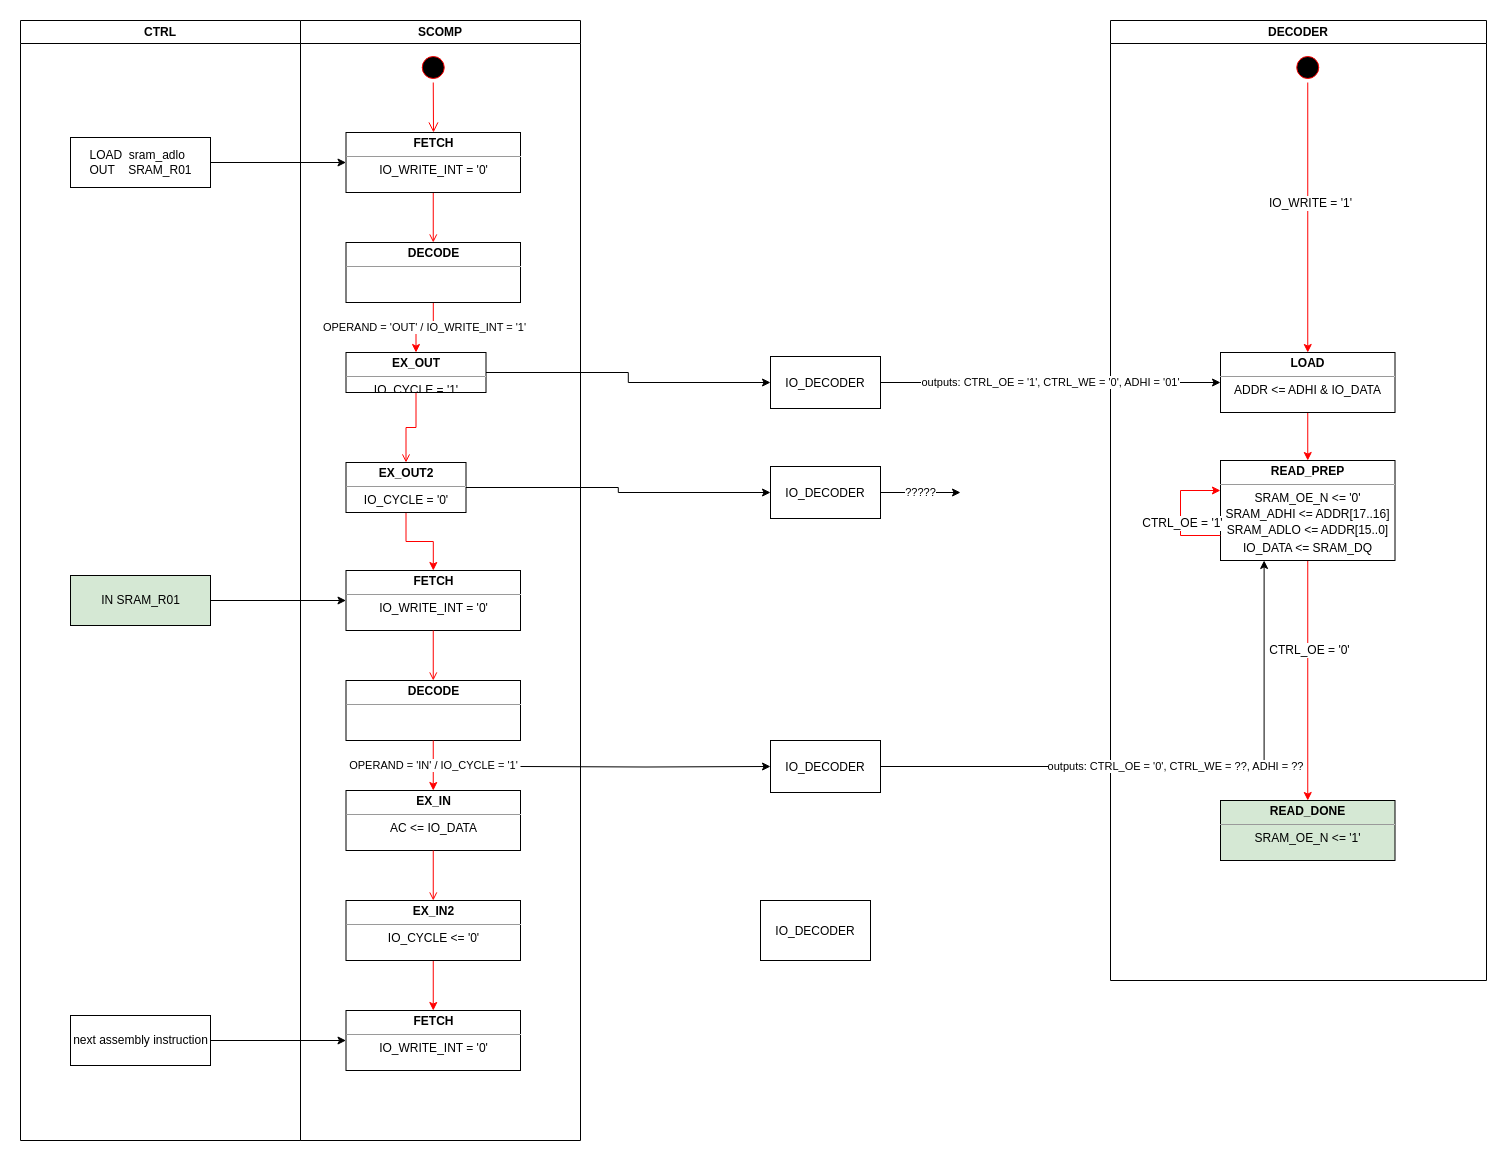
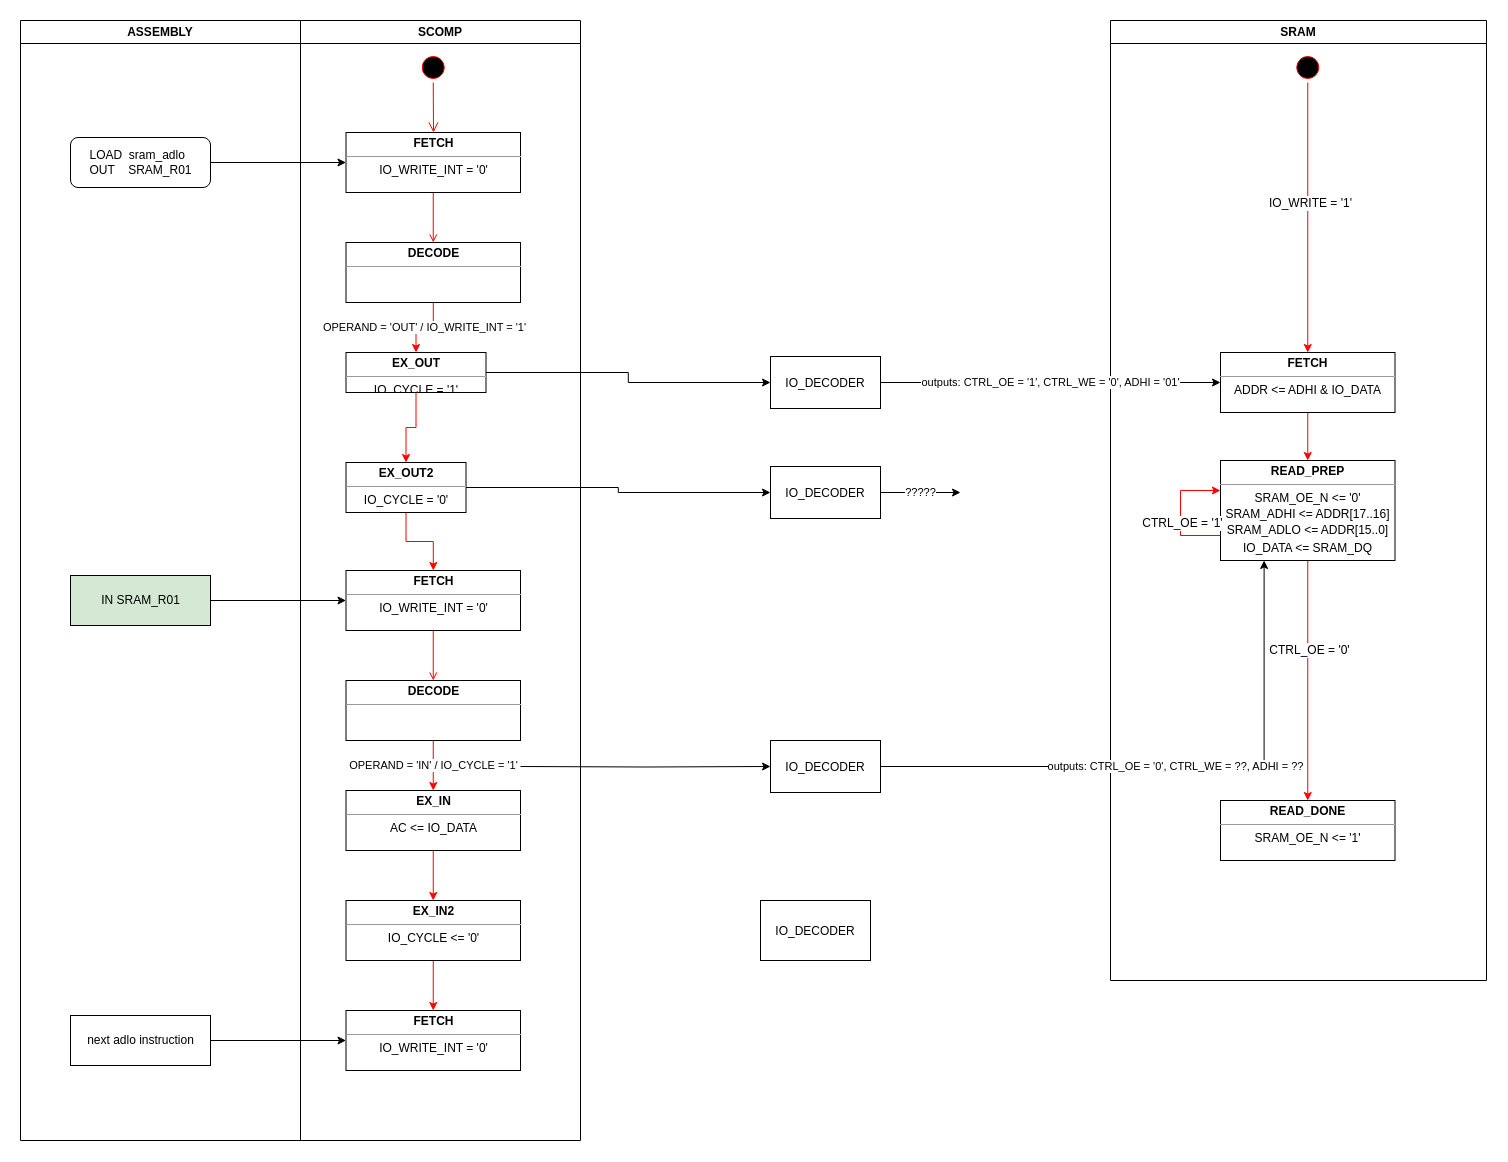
node "CTRL": label "CTRL" -> "ASSEMBLY"
node "DECODER": label "DECODER" -> "SRAM"
node "LOAD sram_adlo OUT SRAM_R01": shape rectangle -> rounded rectangle
node "LOAD ADDR <= ADHI & IO_DATA": label "LOAD ADDR <= ADHI & IO_DATA" -> "FETCH ADDR <= ADHI & IO_DATA"
edge "EX_OUT IO_CYCLE = '1'" -> "EX_OUT2 IO_CYCLE = '0'": arrowhead open -> classic
node "READ_DONE SRAM_OE_N <= '1'": fillcolor #d5e8d4 -> #ffffff
edge "EX_IN AC <= IO_DATA" -> "EX_IN2 IO_CYCLE <= '0'": arrowhead open -> classic
node "next assembly instruction": label "next assembly instruction" -> "next adlo instruction"
